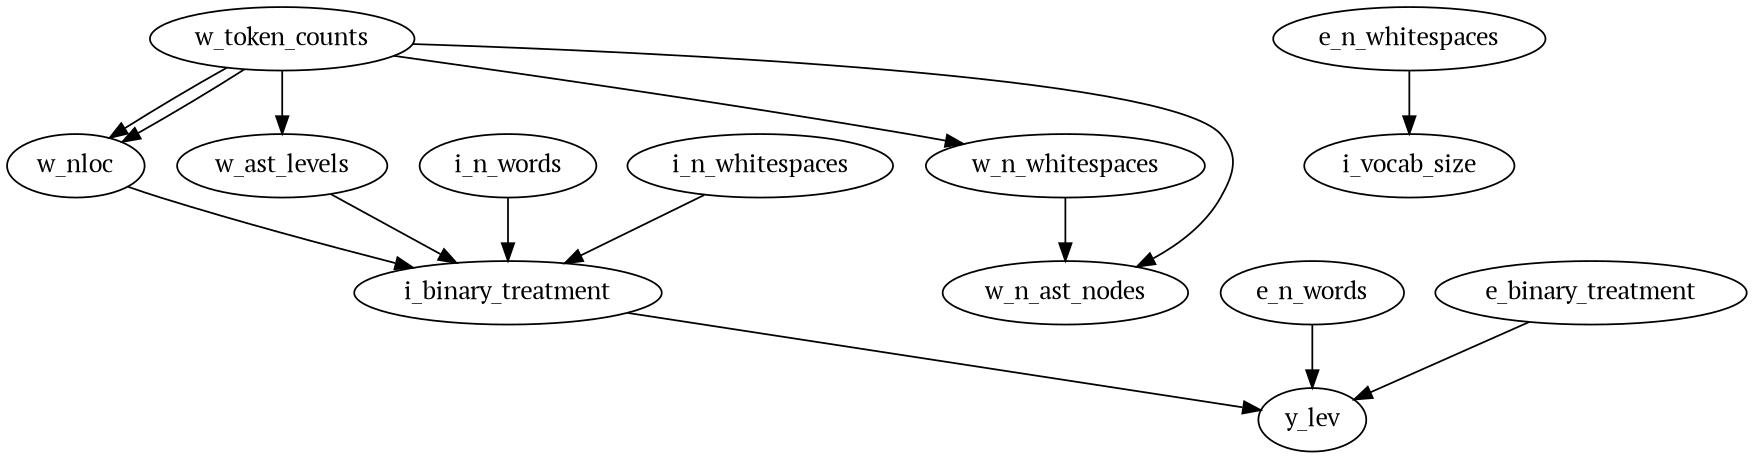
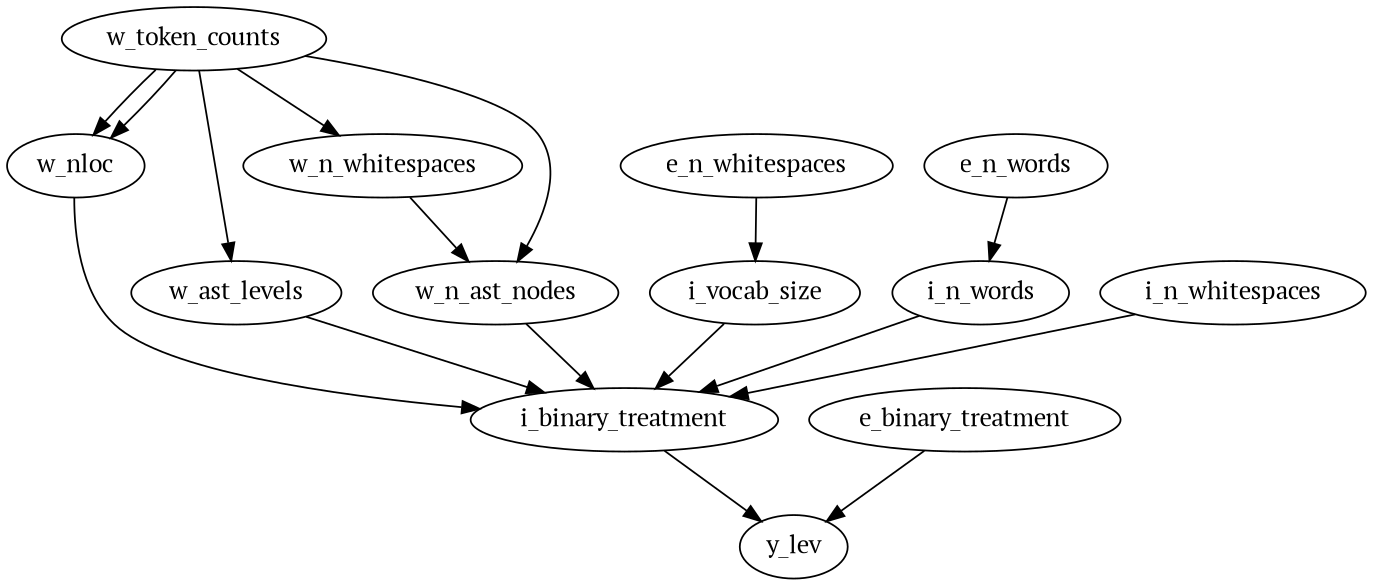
edge "e_n_words" -> "y_lev": now "e_n_words" -> "i_n_words"
edge "w_n_ast_nodes" -> "i_binary_treatment": added
edge "i_vocab_size" -> "i_binary_treatment": added
